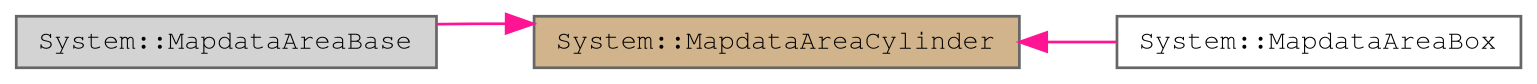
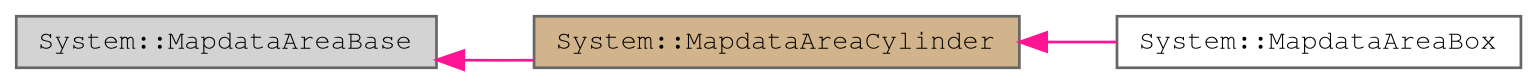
edge "System::MapdataAreaBase" -> "System::MapdataAreaCylinder": reversed
